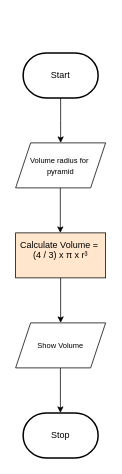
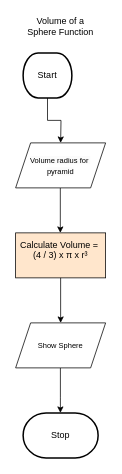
node "Volume of a Sphere Function": added
node "Start": size 75x45 -> 49x45
node "Show Volume": label "Show Volume" -> "Show Sphere"
